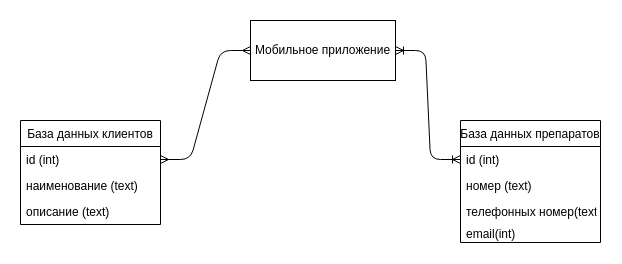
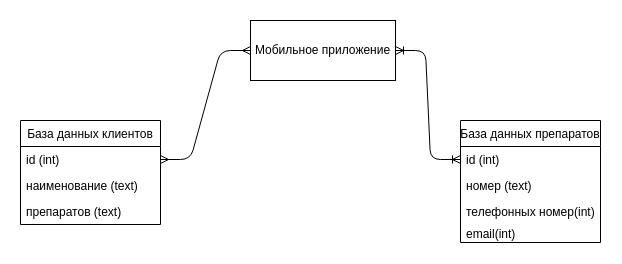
node "описание (text)": label "описание (text)" -> "препаратов (text)"
node "телефонных номер(text)": label "телефонных номер(text)" -> "телефонных номер(int)"
